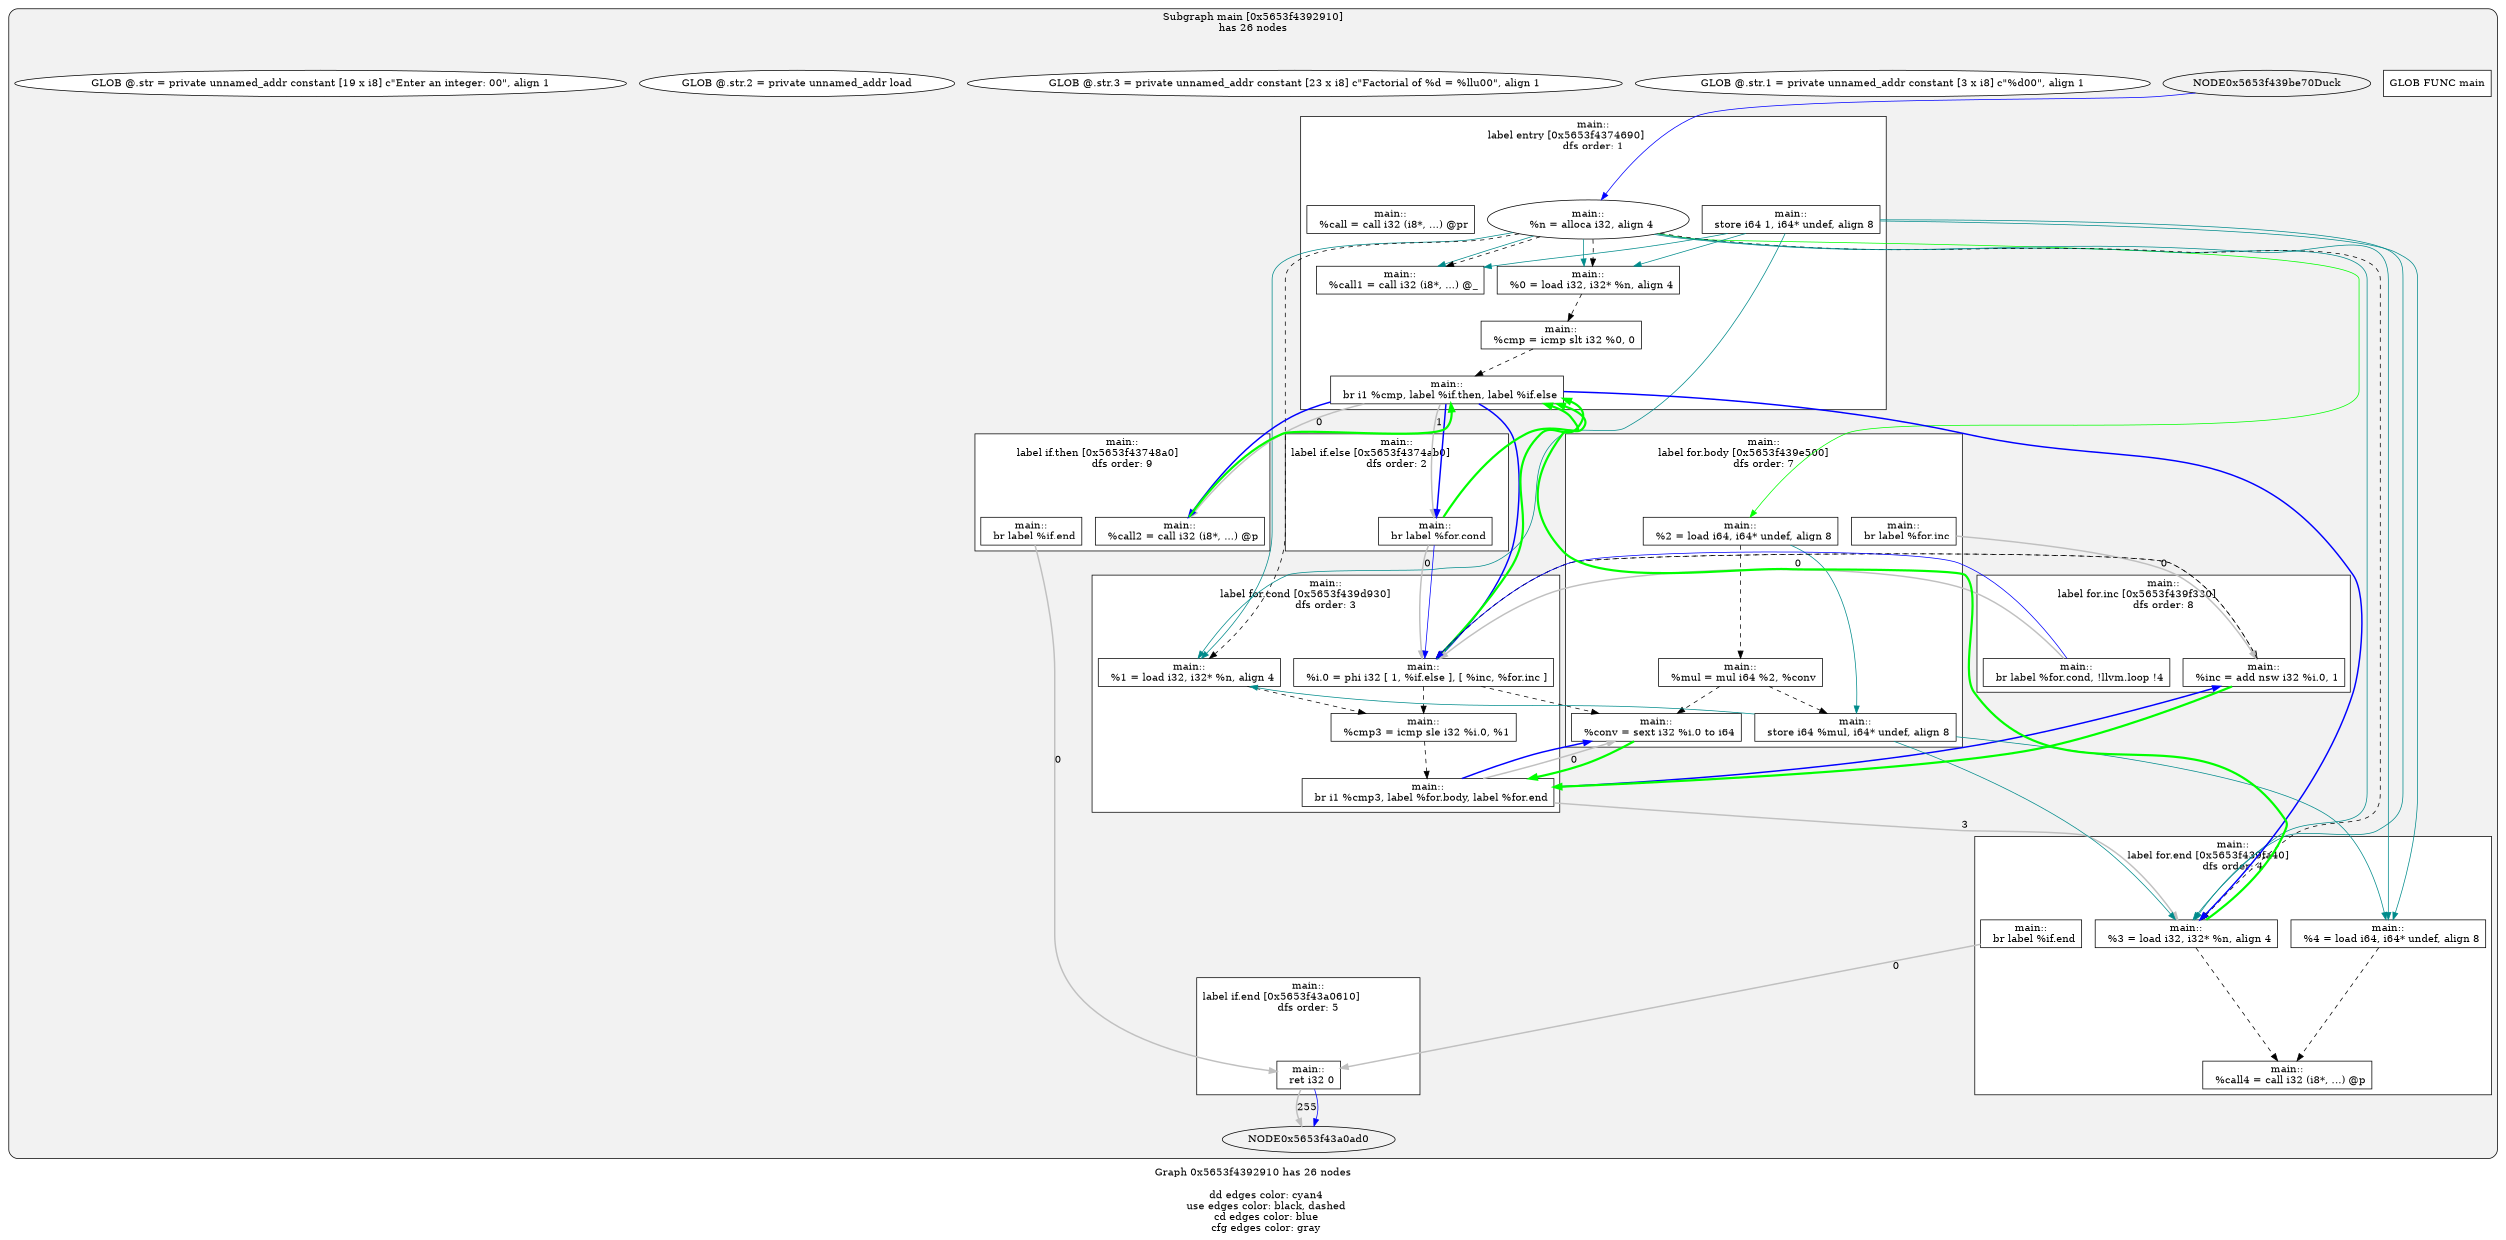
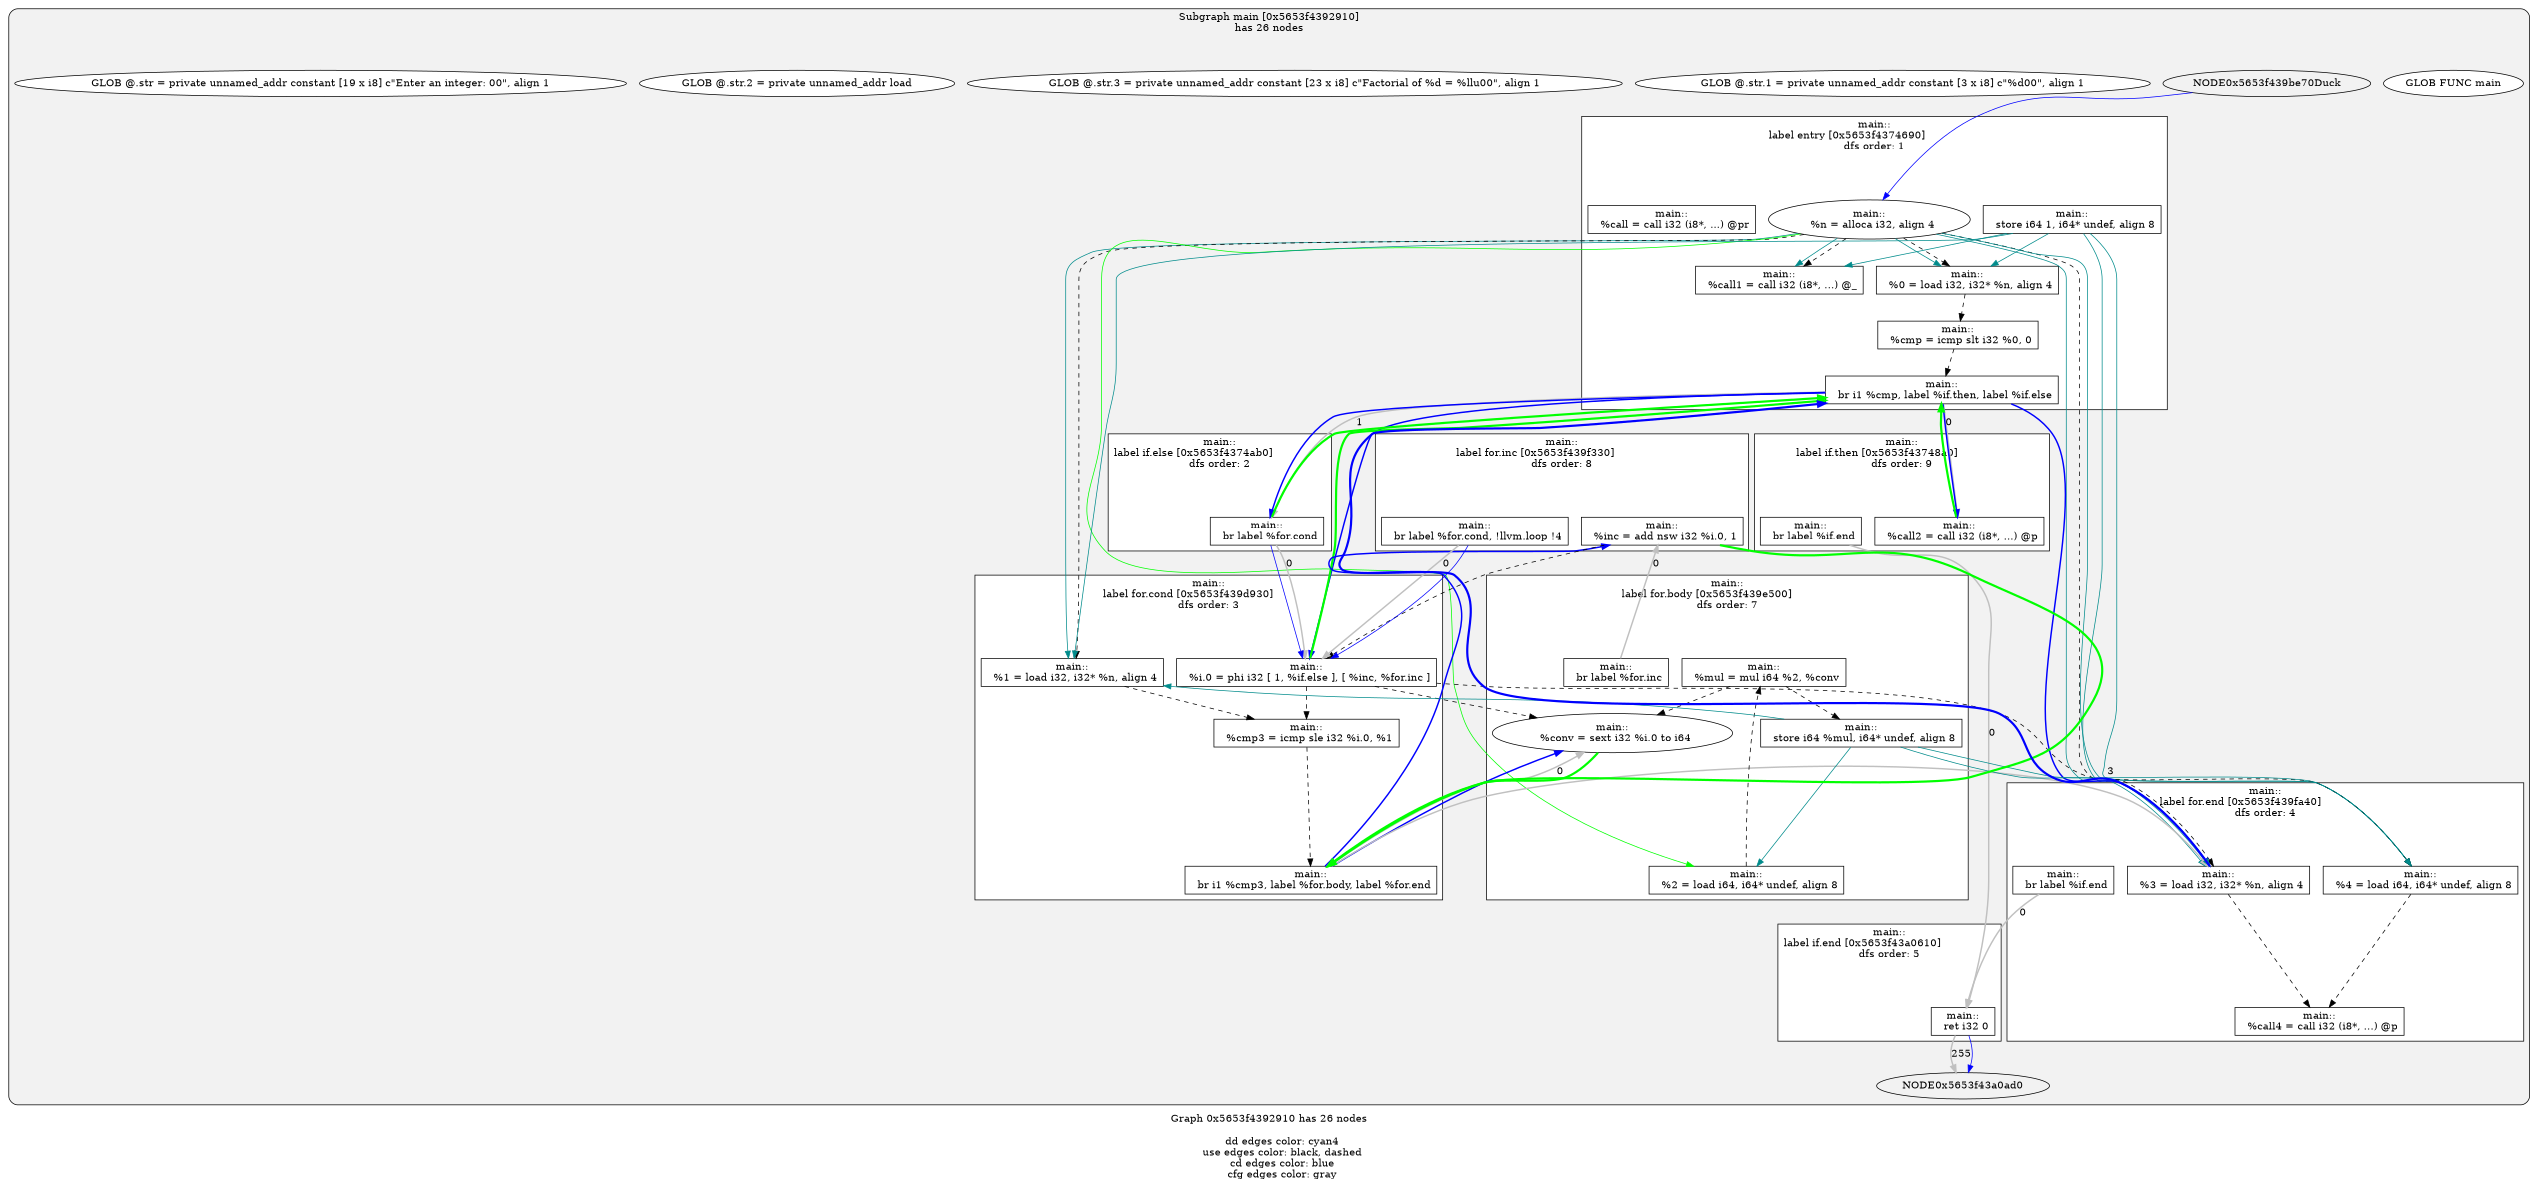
node "GLOB FUNC main": shape box -> ellipse
edge "main:: %i.0 = phi i32 [ 1, %if.else ], [ %inc, %for.inc ]" -> "main:: %inc = add nsw i32 %i.0, 1": now "main:: %i.0 = phi i32 [ 1, %if.else ], [ %inc, %for.inc ]" -> "main:: %4 = load i64, i64* undef, align 8"
edge "main:: %3 = load i32, i32* %n, align 4" -> "main:: br i1 %cmp, label %if.then, label %if.else": color green -> blue
edge "main:: %2 = load i64, i64* undef, align 8" -> "main:: store i64 %mul, i64* undef, align 8": reversed
node "main:: %conv = sext i32 %i.0 to i64": shape box -> ellipse
